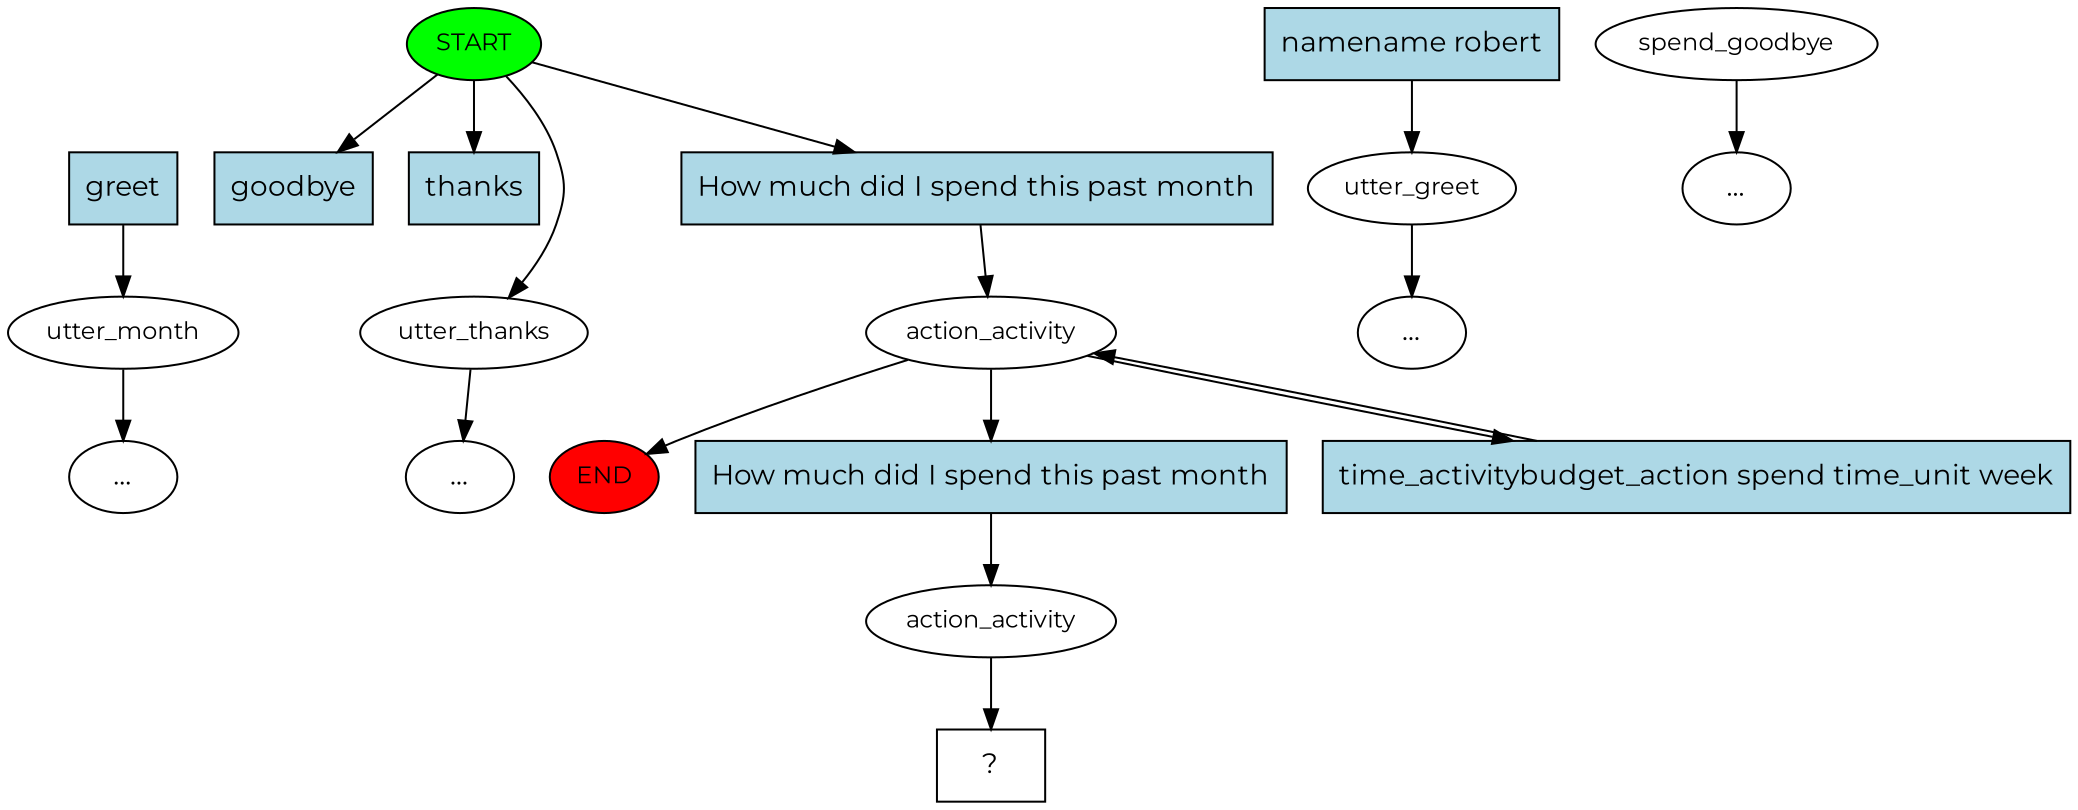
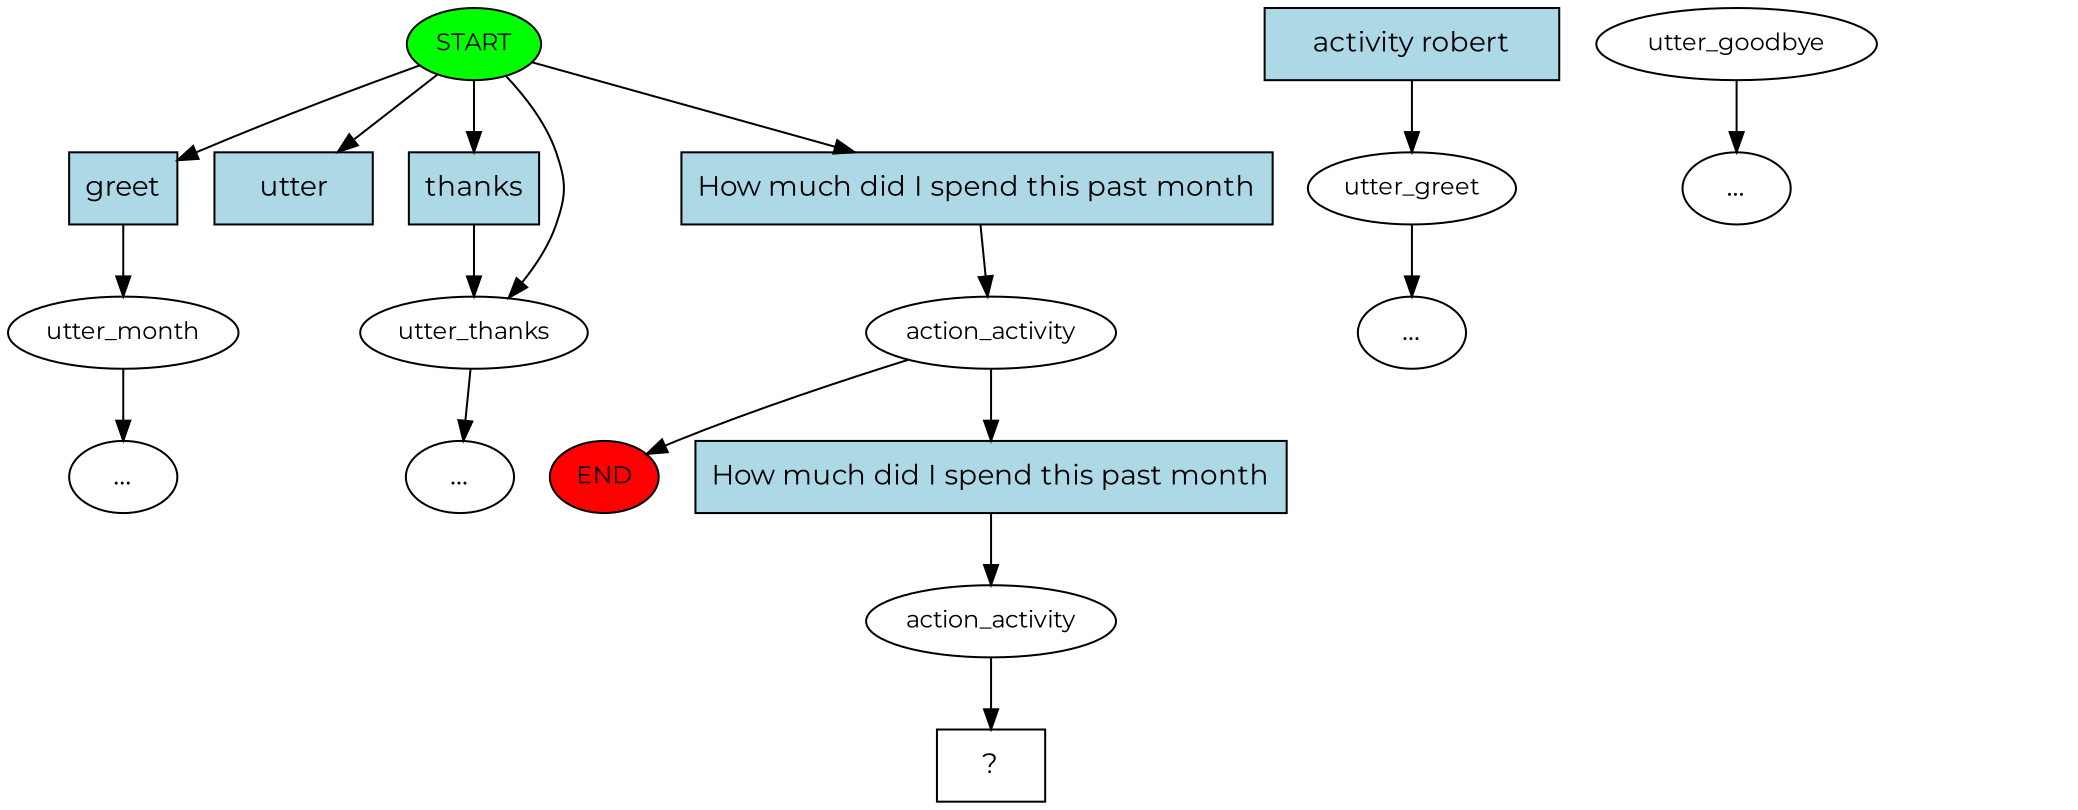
node "namename robert": label "namename robert" -> "activity robert"
node "spend_goodbye": label "spend_goodbye" -> "utter_goodbye"
edge "START" -> "greet": added
node "goodbye": label "goodbye" -> "utter"
edge "thanks" -> "utter_thanks": added
node "time_activitybudget_action spend time_unit week": removed
